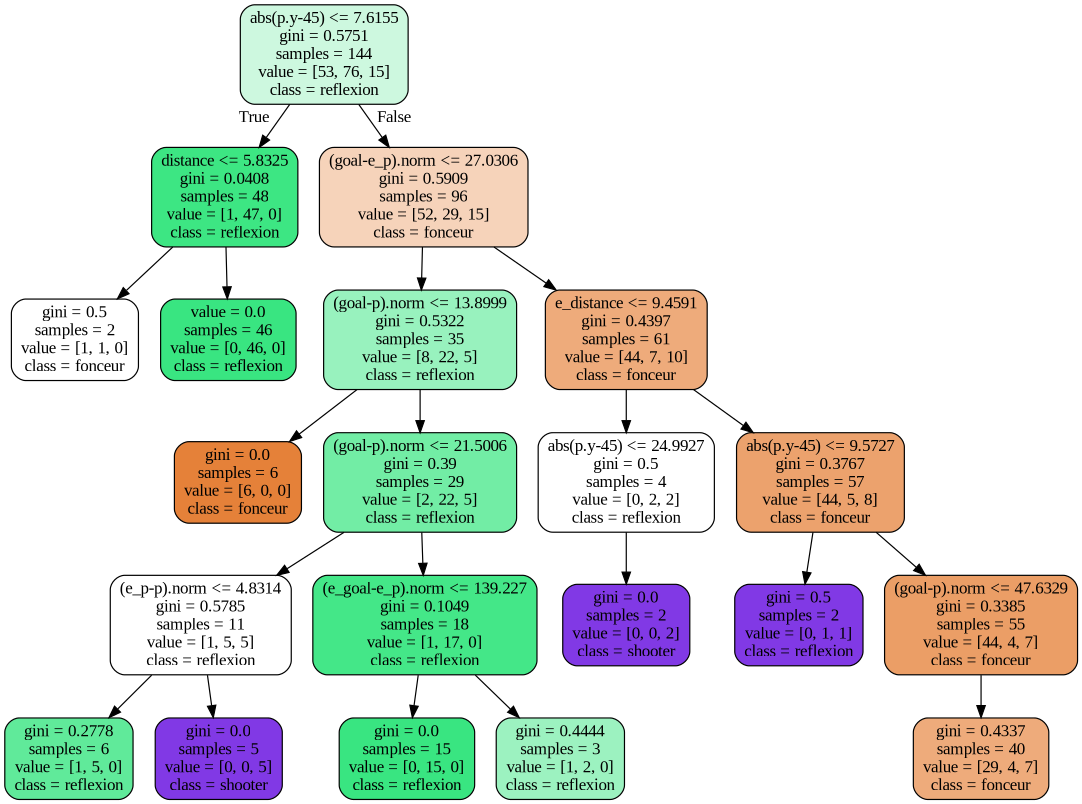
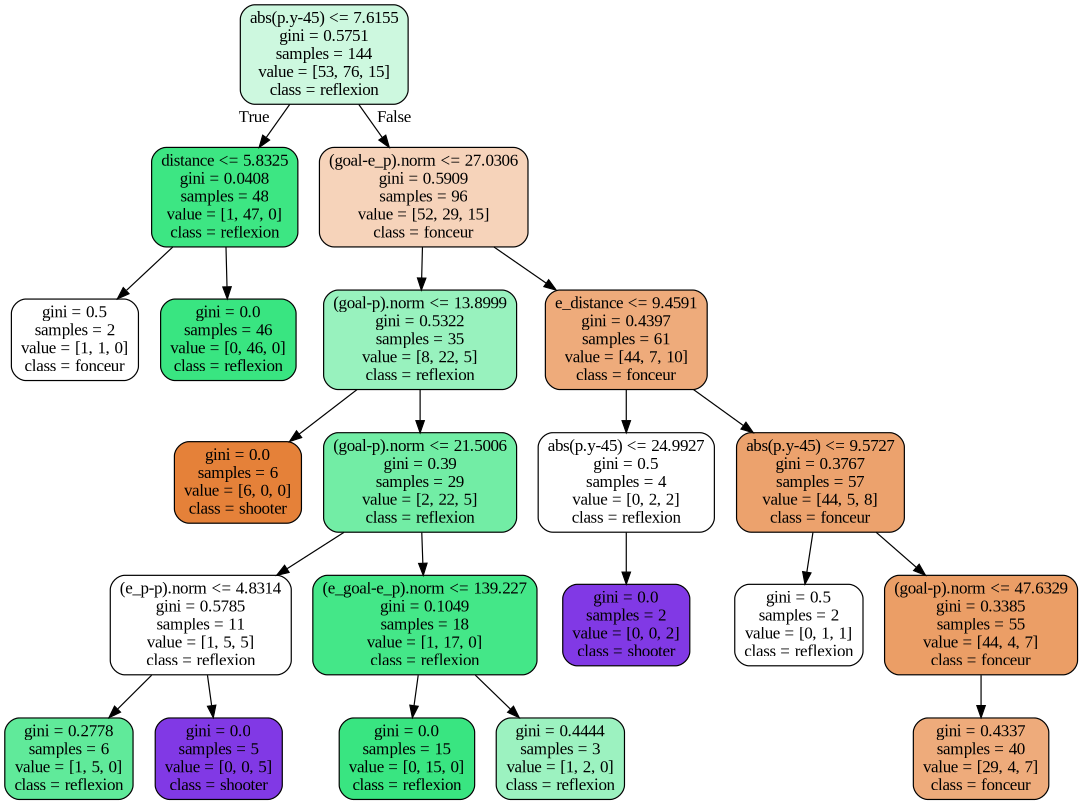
node "value = 0.0 samples = 46 value = [0, 46, 0] class = reflexion": label "value = 0.0 samples = 46 value = [0, 46, 0] class = reflexion" -> "gini = 0.0 samples = 46 value = [0, 46, 0] class = reflexion"
node "gini = 0.0 samples = 6 value = [6, 0, 0] class = fonceur": label "gini = 0.0 samples = 6 value = [6, 0, 0] class = fonceur" -> "gini = 0.0 samples = 6 value = [6, 0, 0] class = shooter"
node "gini = 0.5 samples = 2 value = [0, 1, 1] class = reflexion": fillcolor #8139e5ff -> #39e58100
